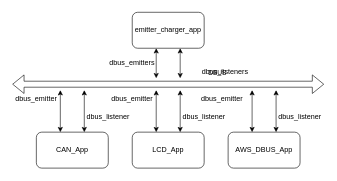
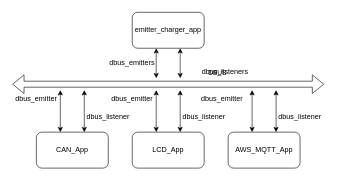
node "AWS_DBUS_App": label "AWS_DBUS_App" -> "AWS_MQTT_App"
